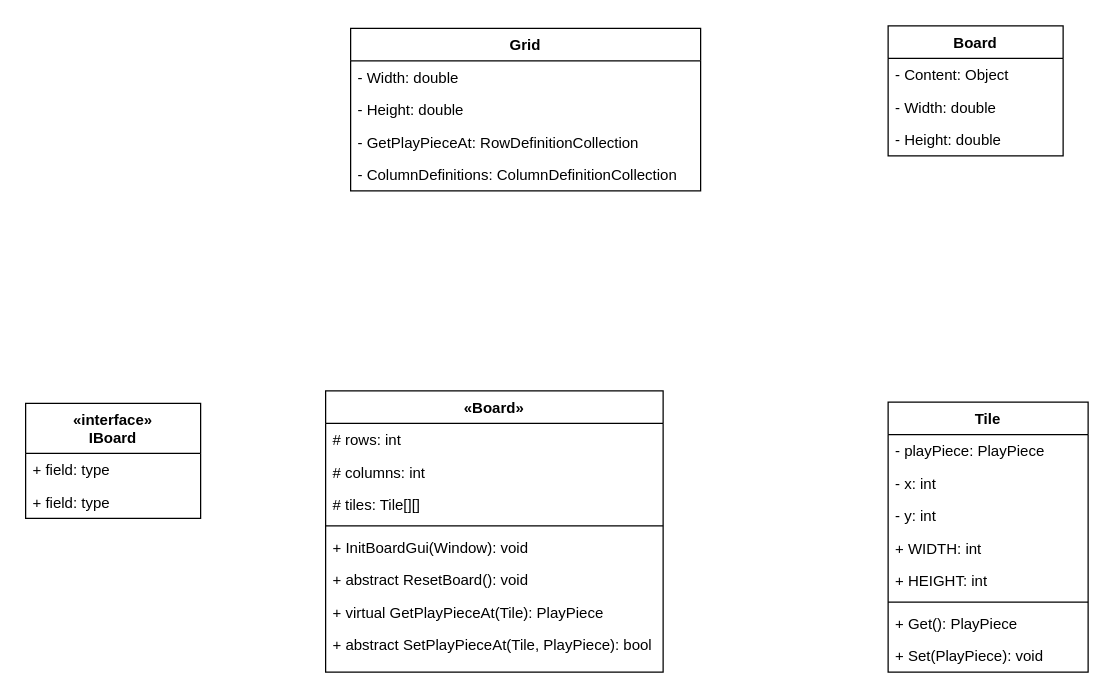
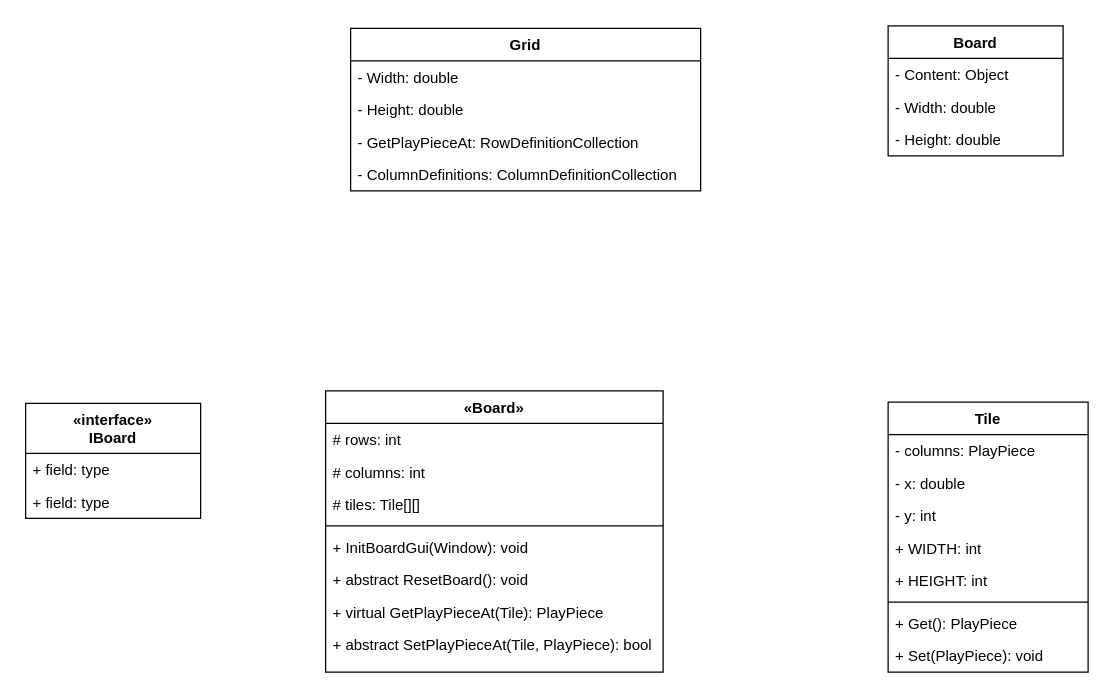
node "- playPiece: PlayPiece": label "- playPiece: PlayPiece" -> "- columns: PlayPiece"
node "- x: int": label "- x: int" -> "- x: double"
